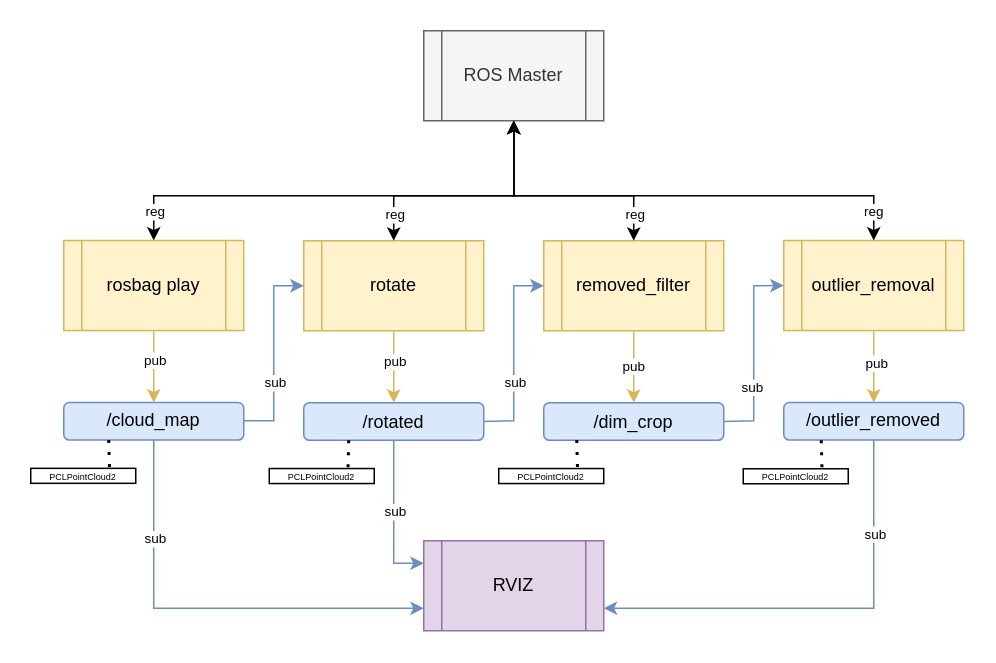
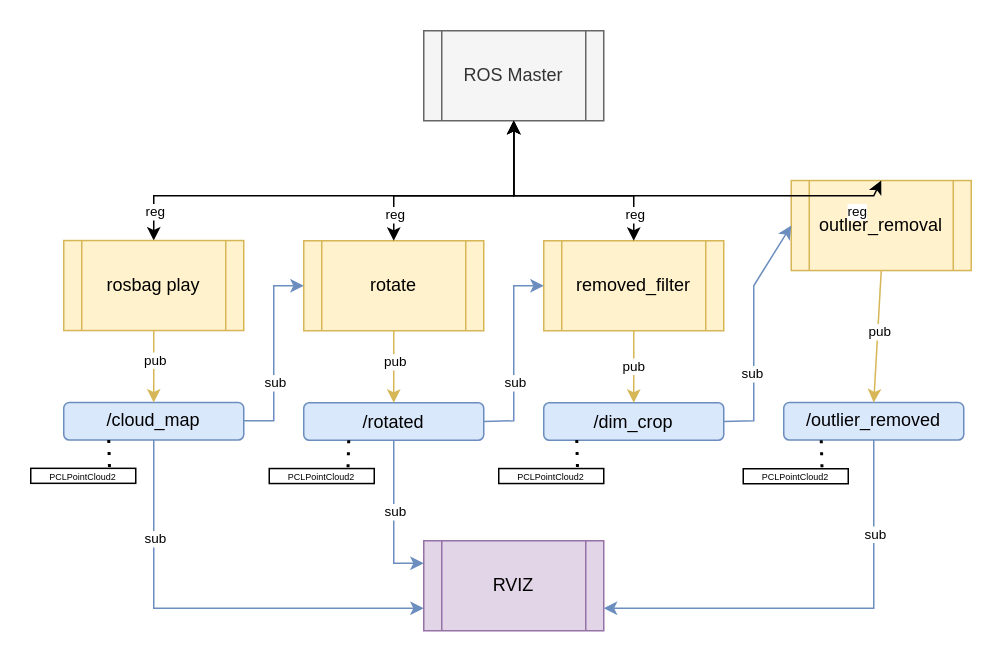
node "outlier_removal": moved (874, 286) -> (881, 226)
